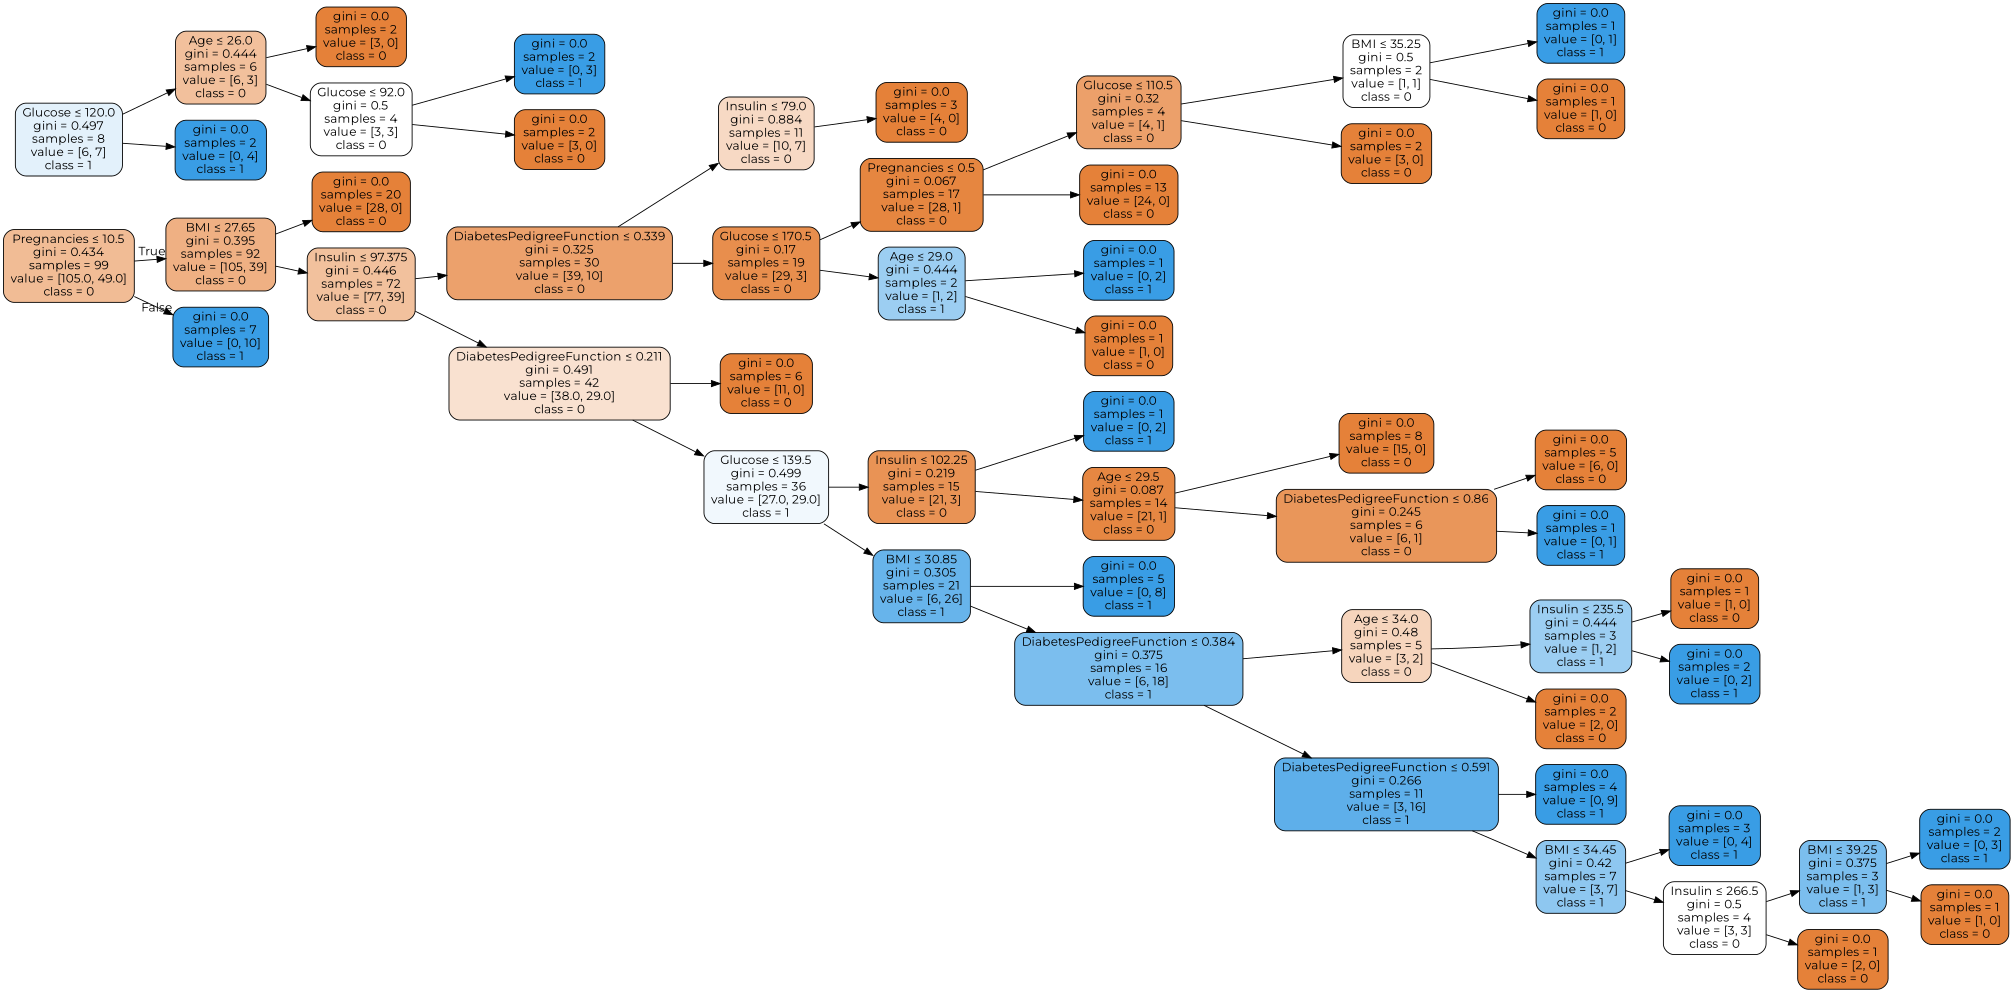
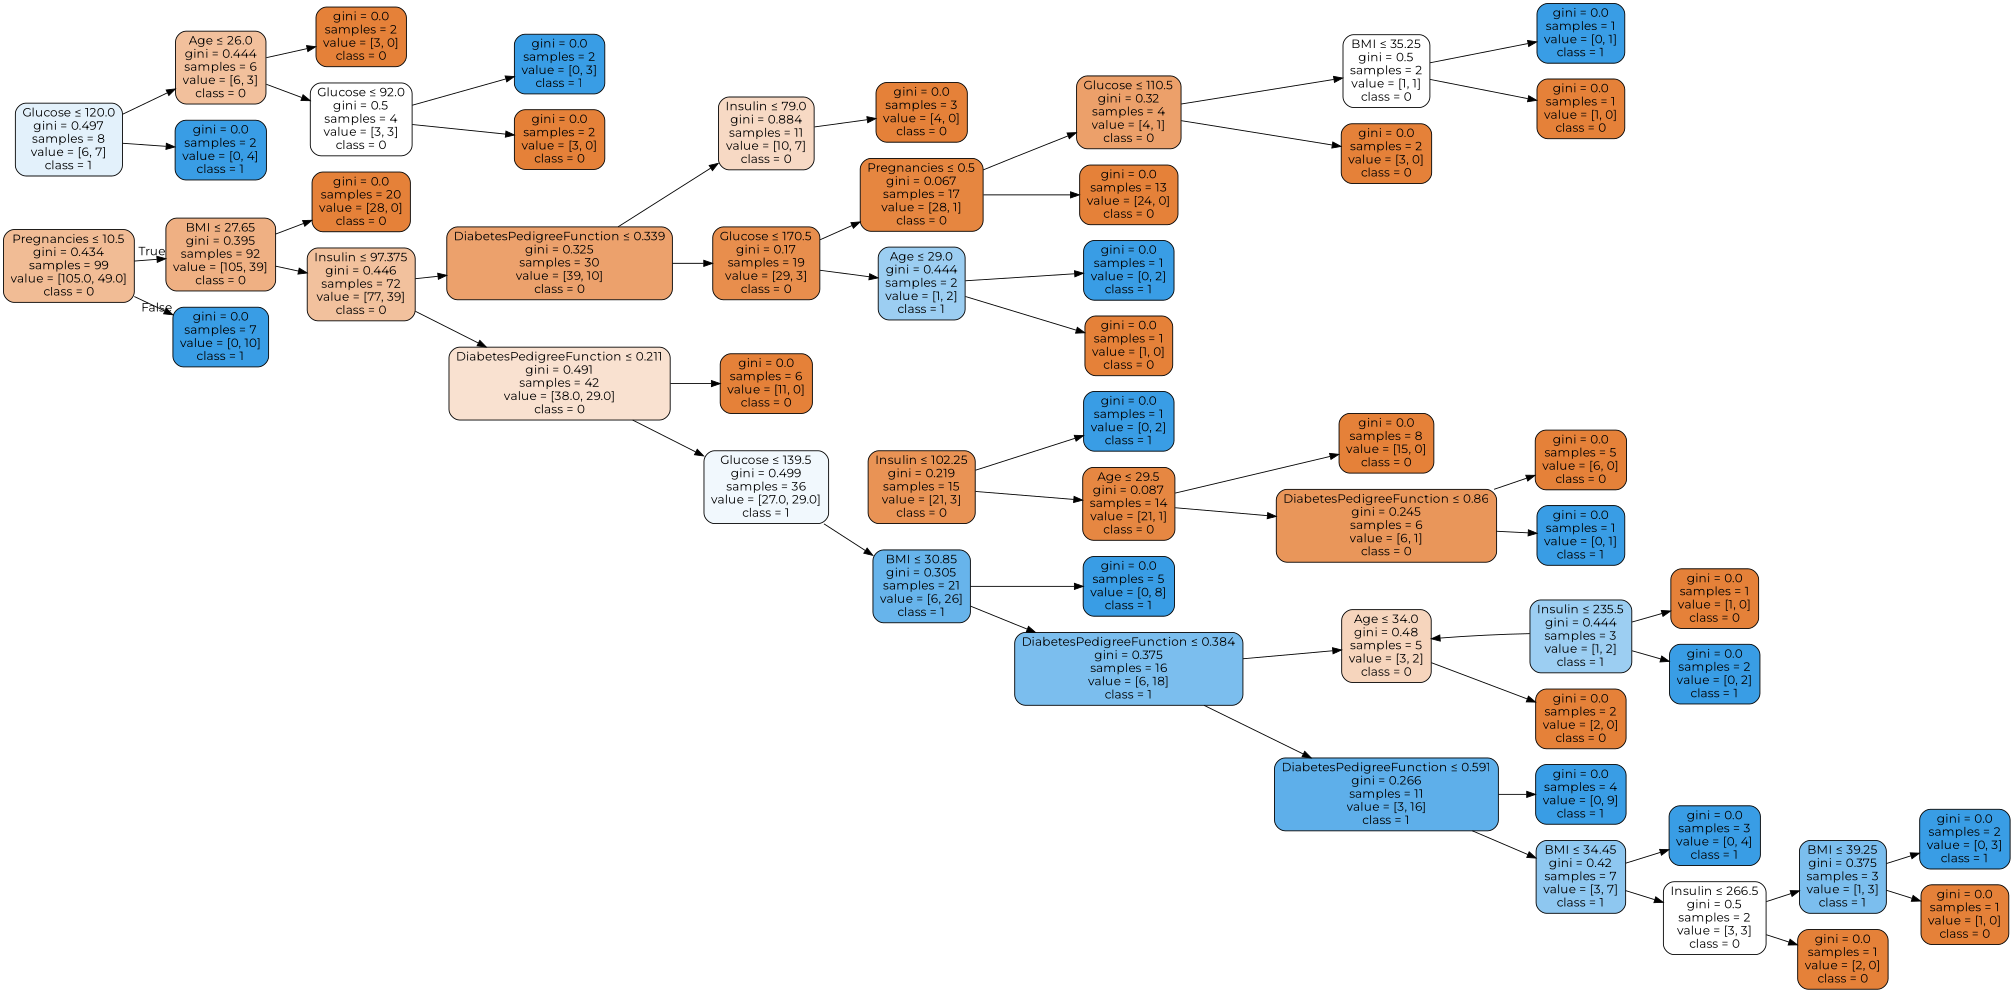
edge "Glucose ≤ 139.5" -> "Insulin ≤ 102.25": removed
edge "Age ≤ 34.0" -> "Insulin ≤ 235.5": reversed
node "Insulin ≤ 266.5": text "samples = 4" -> "samples = 2"
